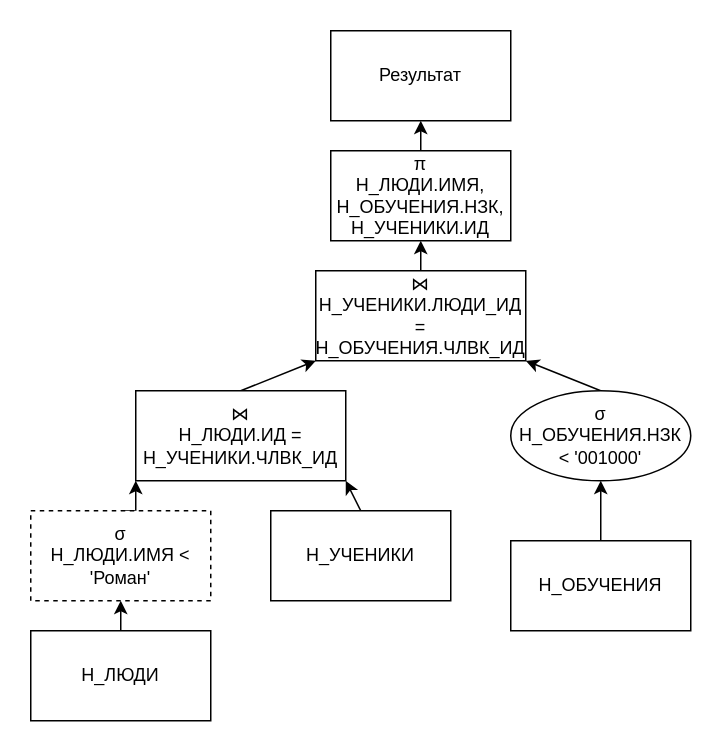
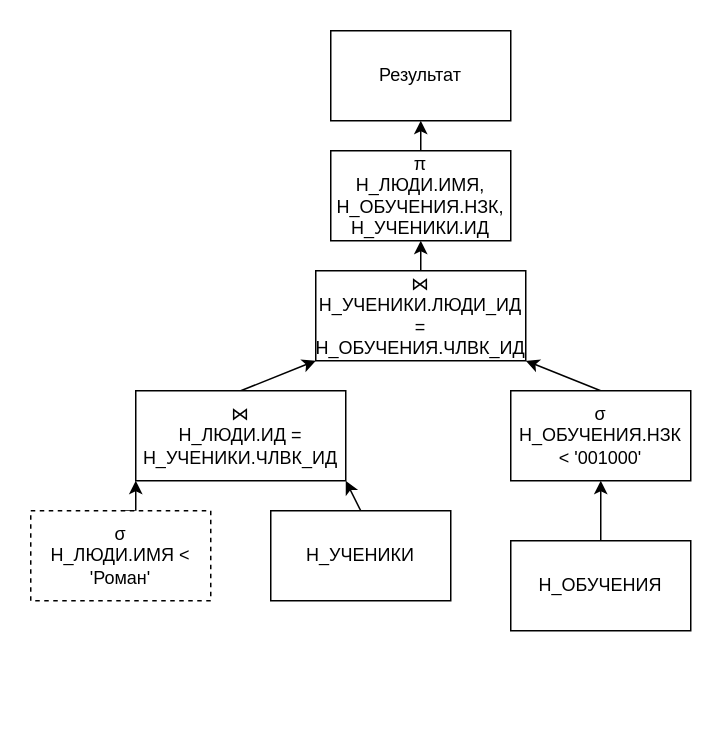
node "σН_ОБУЧЕНИЯ.НЗК < '001000'": shape ellipse -> rectangle
edge "Н_ЛЮДИ" -> "σ Н_ЛЮДИ.ИМЯ < 'Роман'": removed
node "Н_ЛЮДИ": removed
